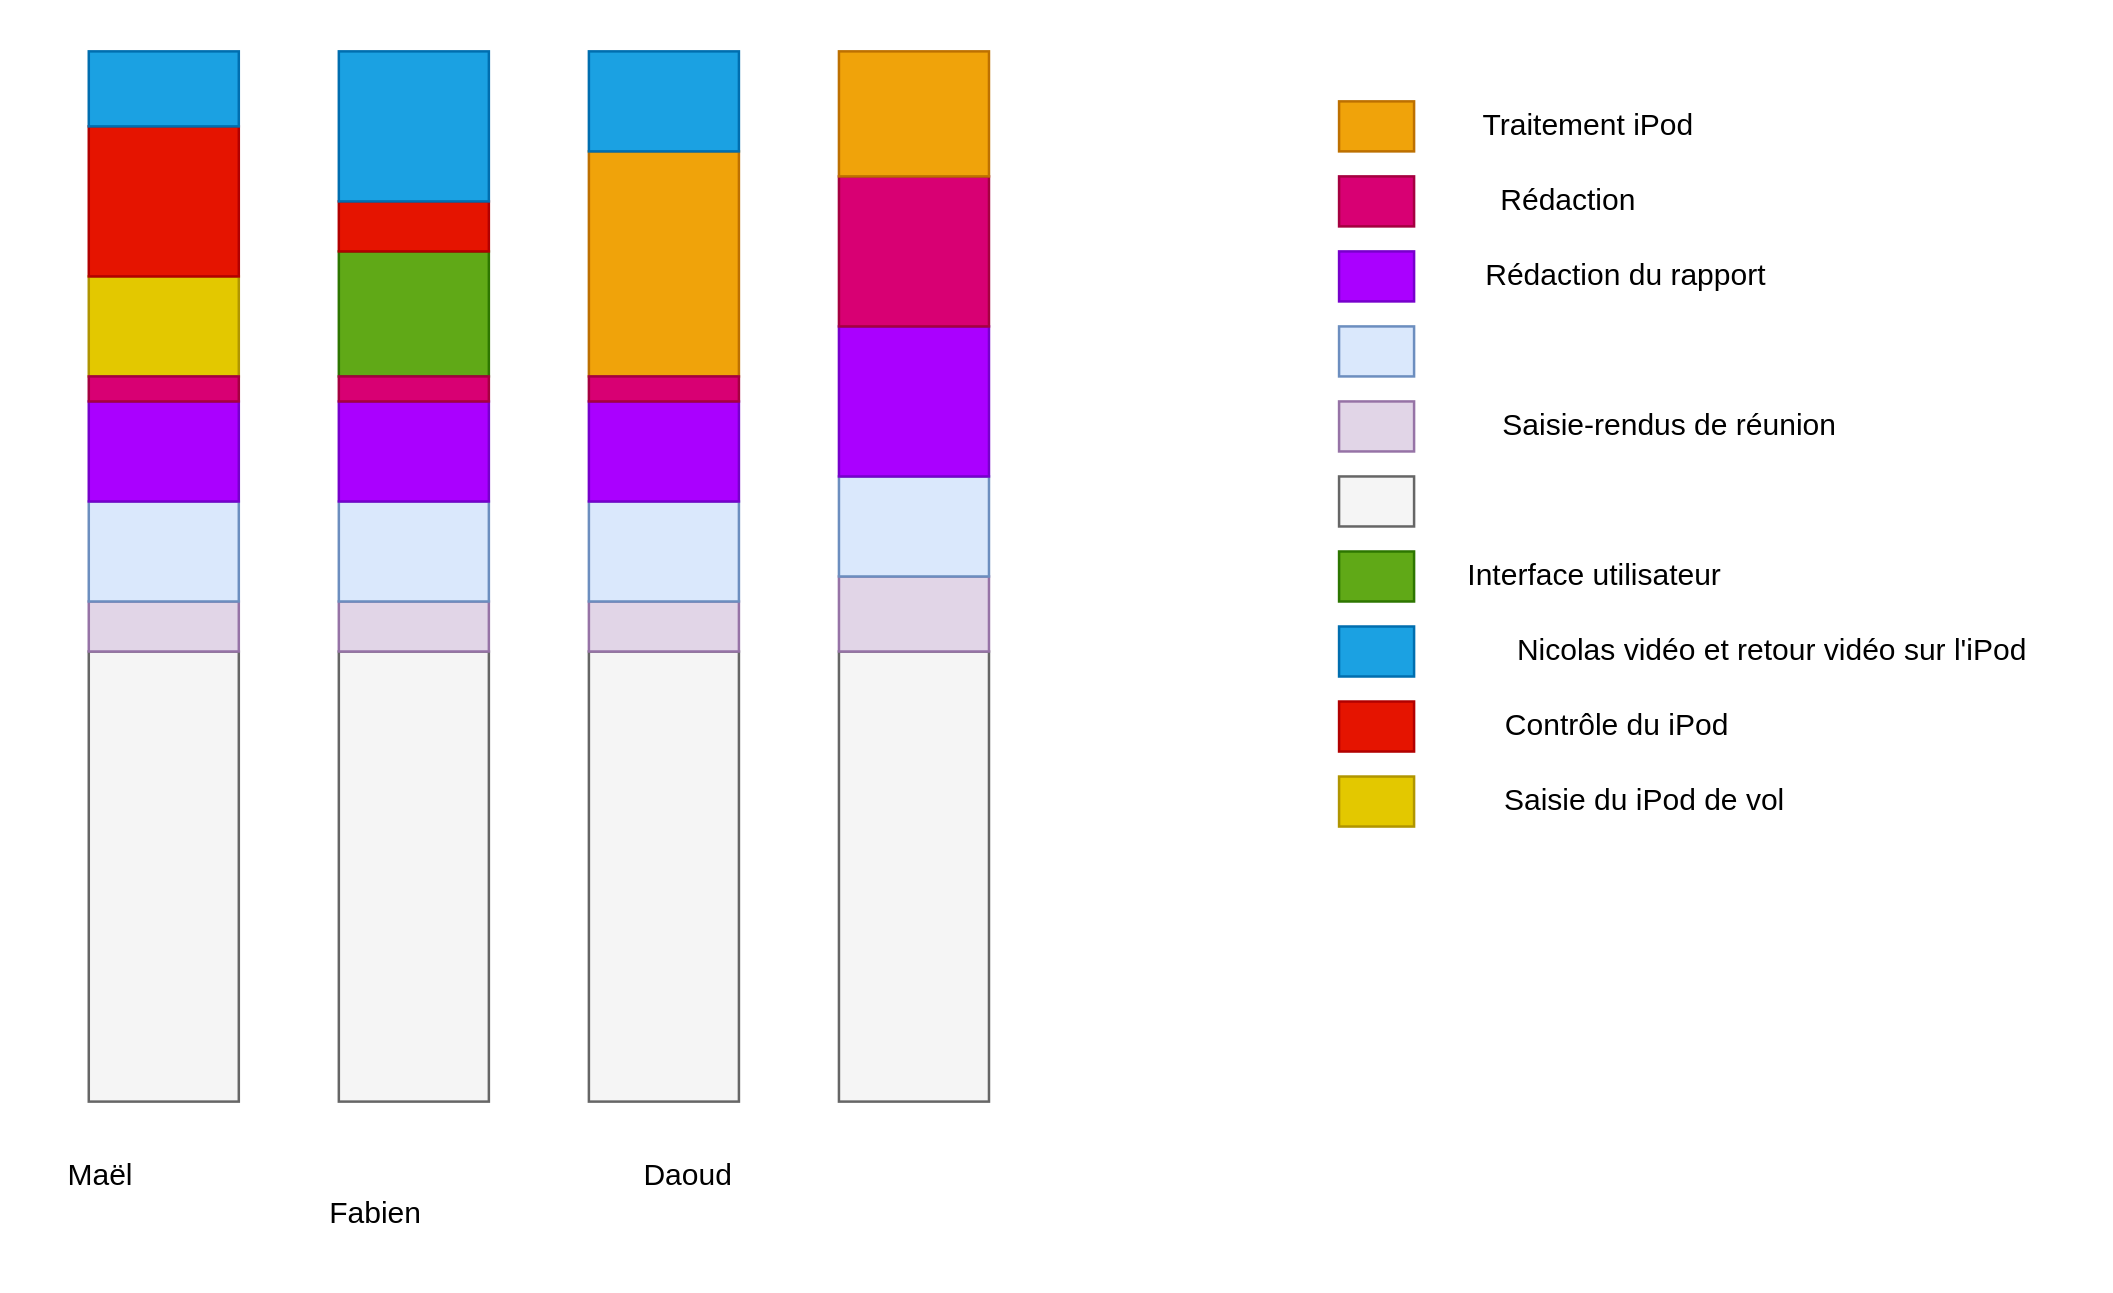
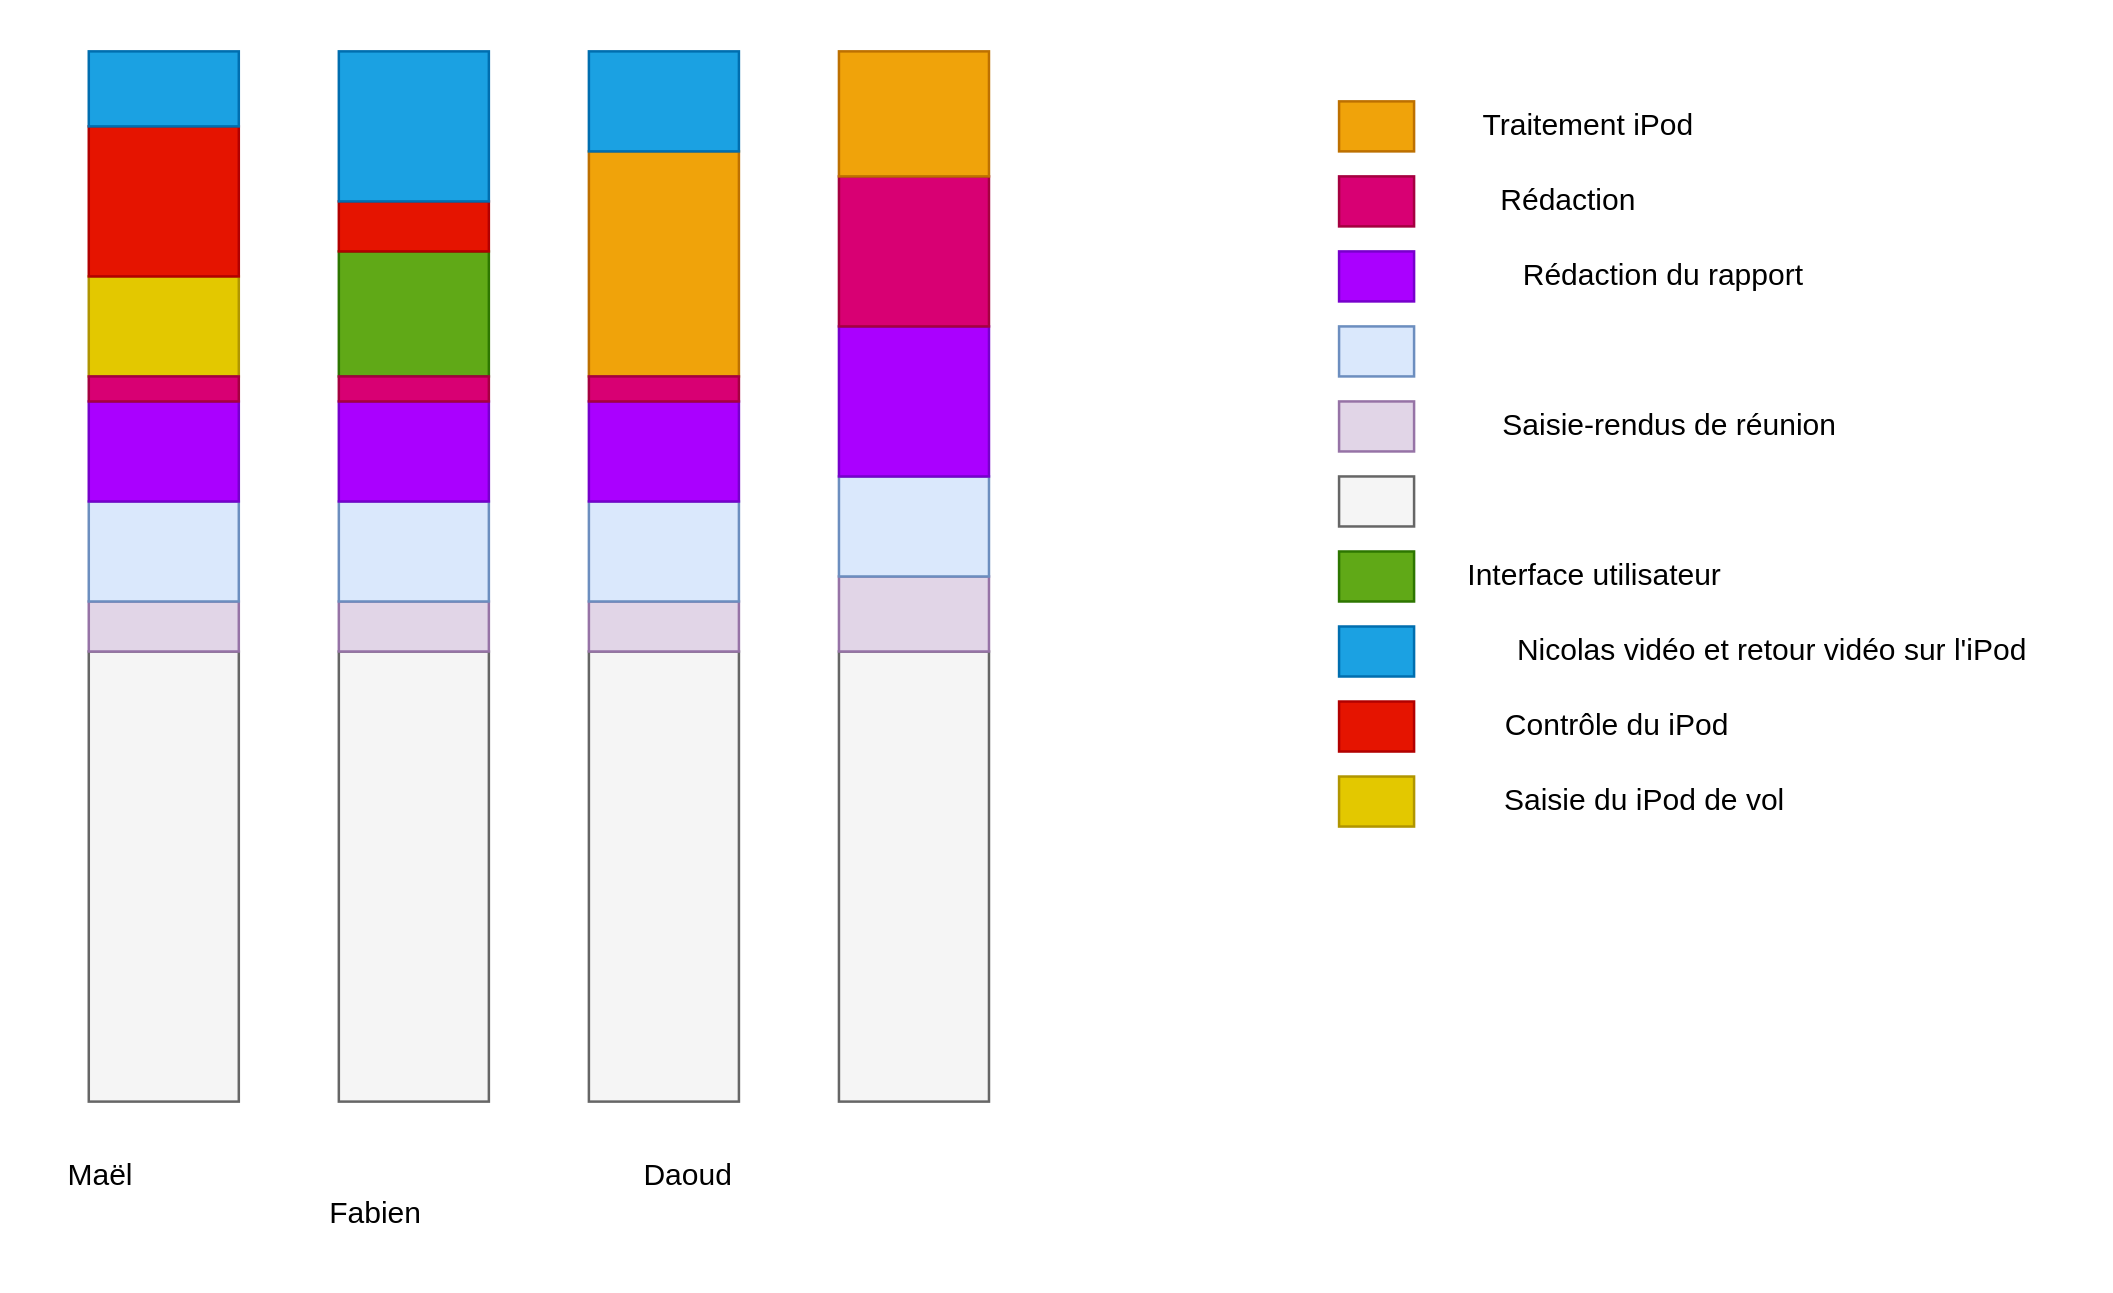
node "Rédaction du rapport": moved (1626, 276) -> (1664, 276)
